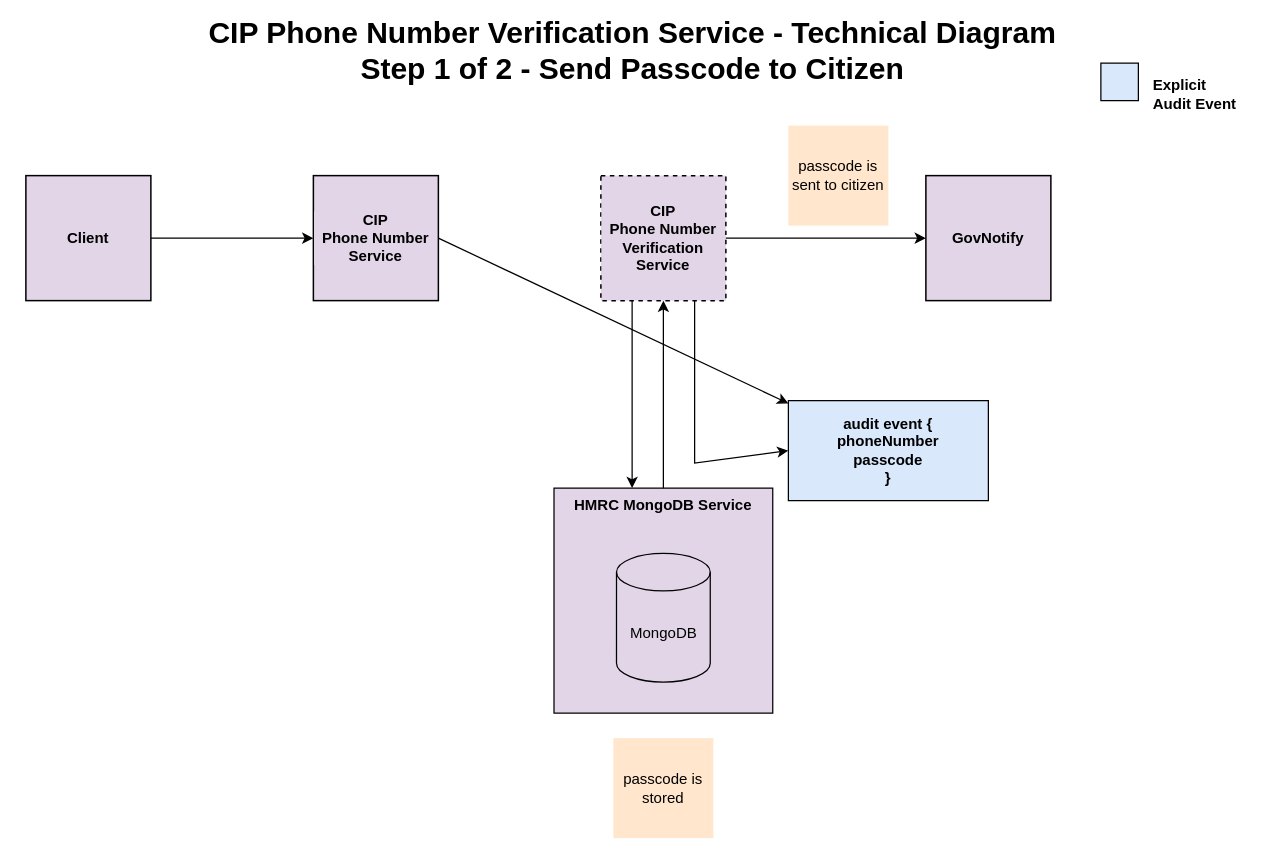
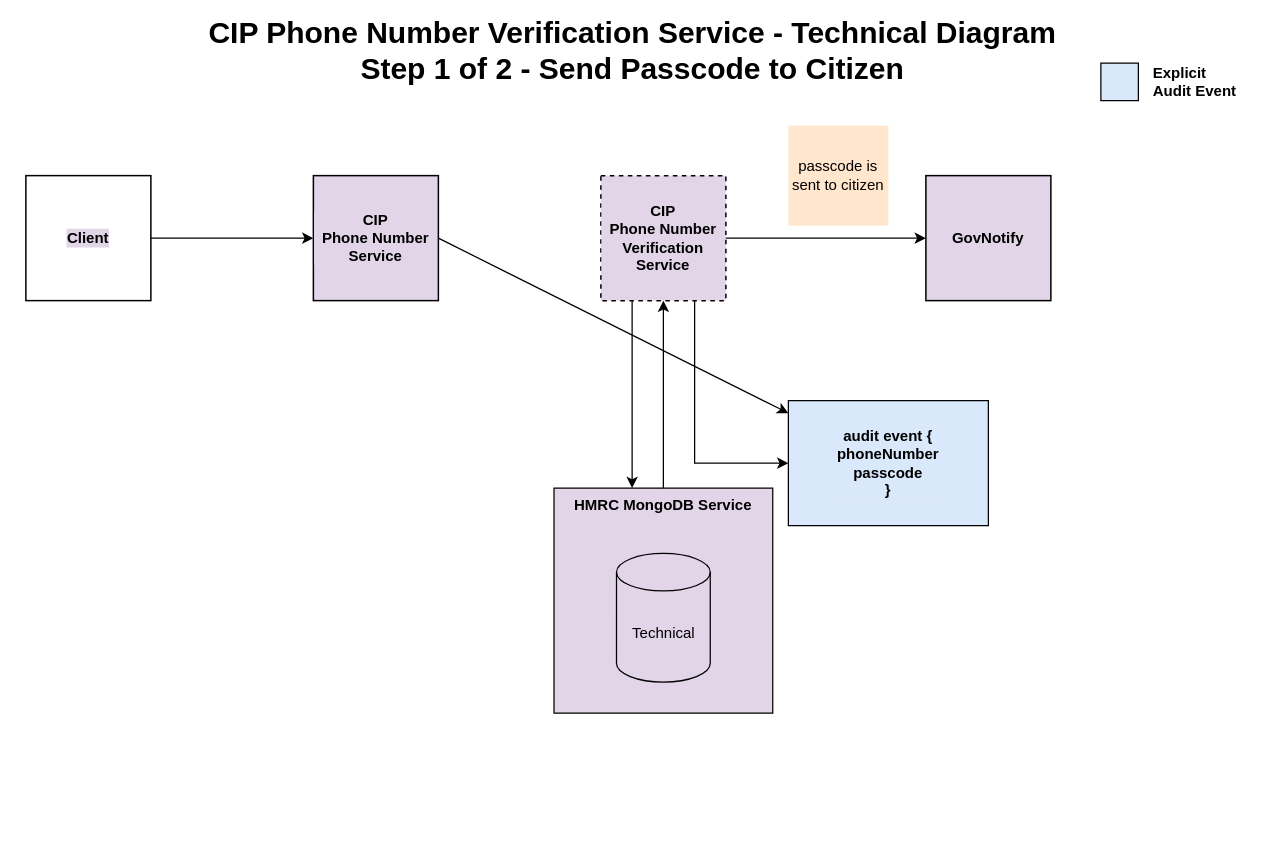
node "Explicit Audit Event": moved (1201, 94) -> (1201, 82)
node "Client": fillcolor #e1d5e7 -> #ffffff
node "audit event { phoneNumberpasscode}": size 200x100 -> 200x125
node "MongoDB": label "MongoDB" -> "Technical"
node "passcode is stored": removed
